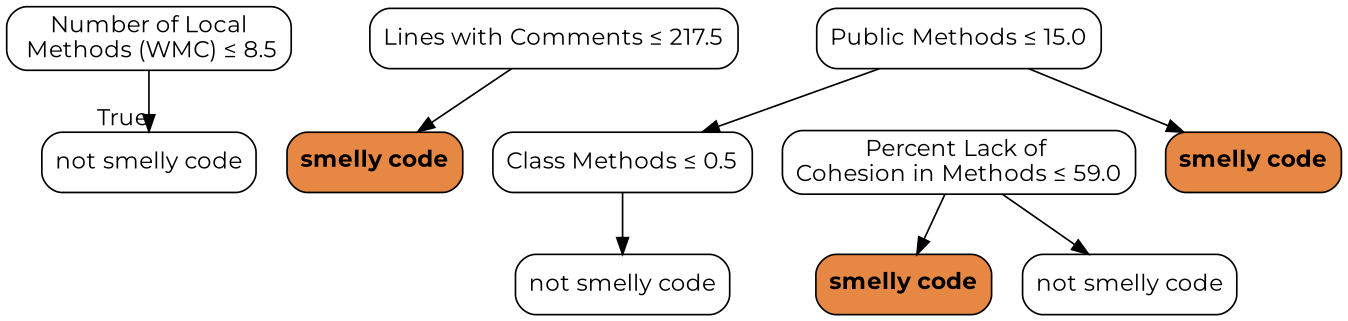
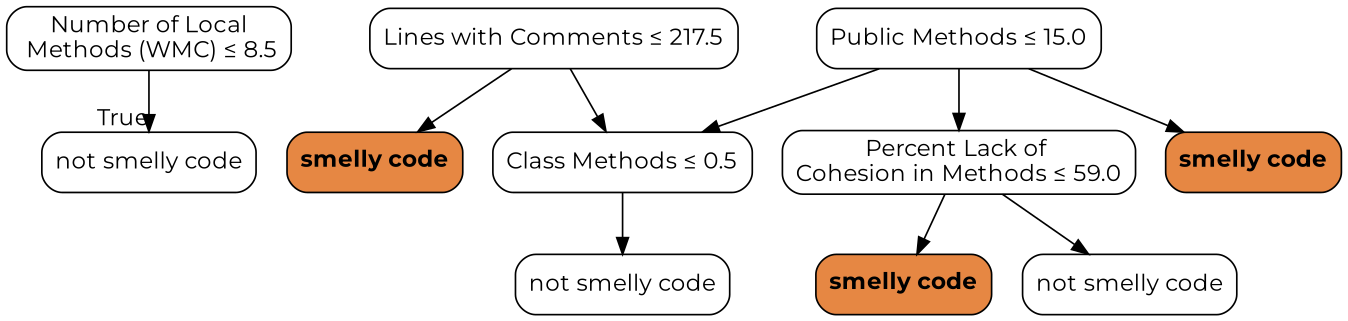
edge "Public Methods ≤ 15.0" -> "Percent Lack of": added
edge "Lines with Comments ≤ 217.5" -> "Class Methods ≤ 0.5": added
